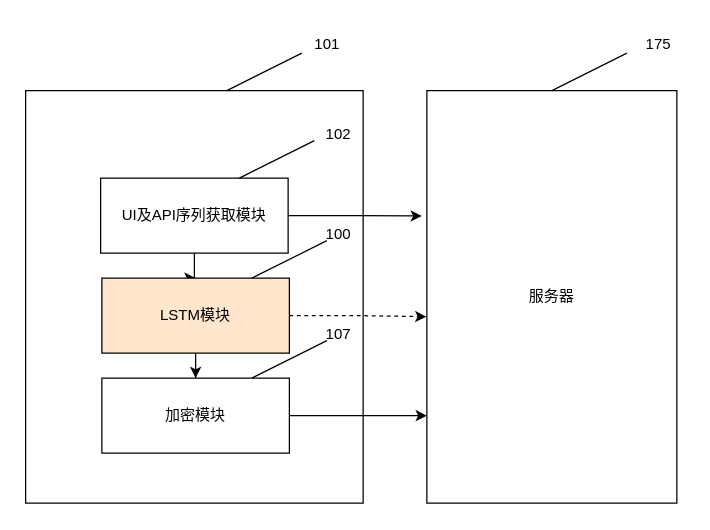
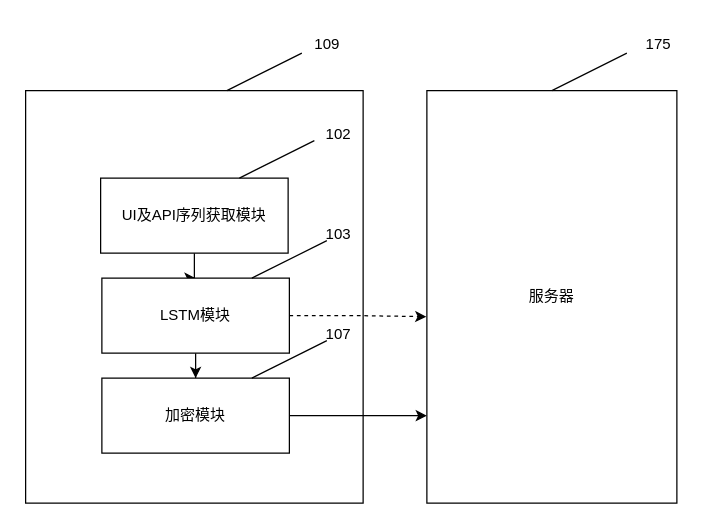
node "101": label "101" -> "109"
edge "UI及API序列获取模块" -> "服务器": removed
node "100": label "100" -> "103"
node "LSTM模块": fillcolor #ffe6cc -> #ffffff
